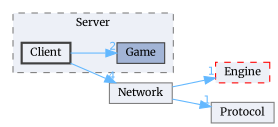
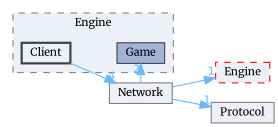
cluster "Server": label "Server" -> "Engine"
edge "Client" -> "Game": now "Network" -> "Game"
